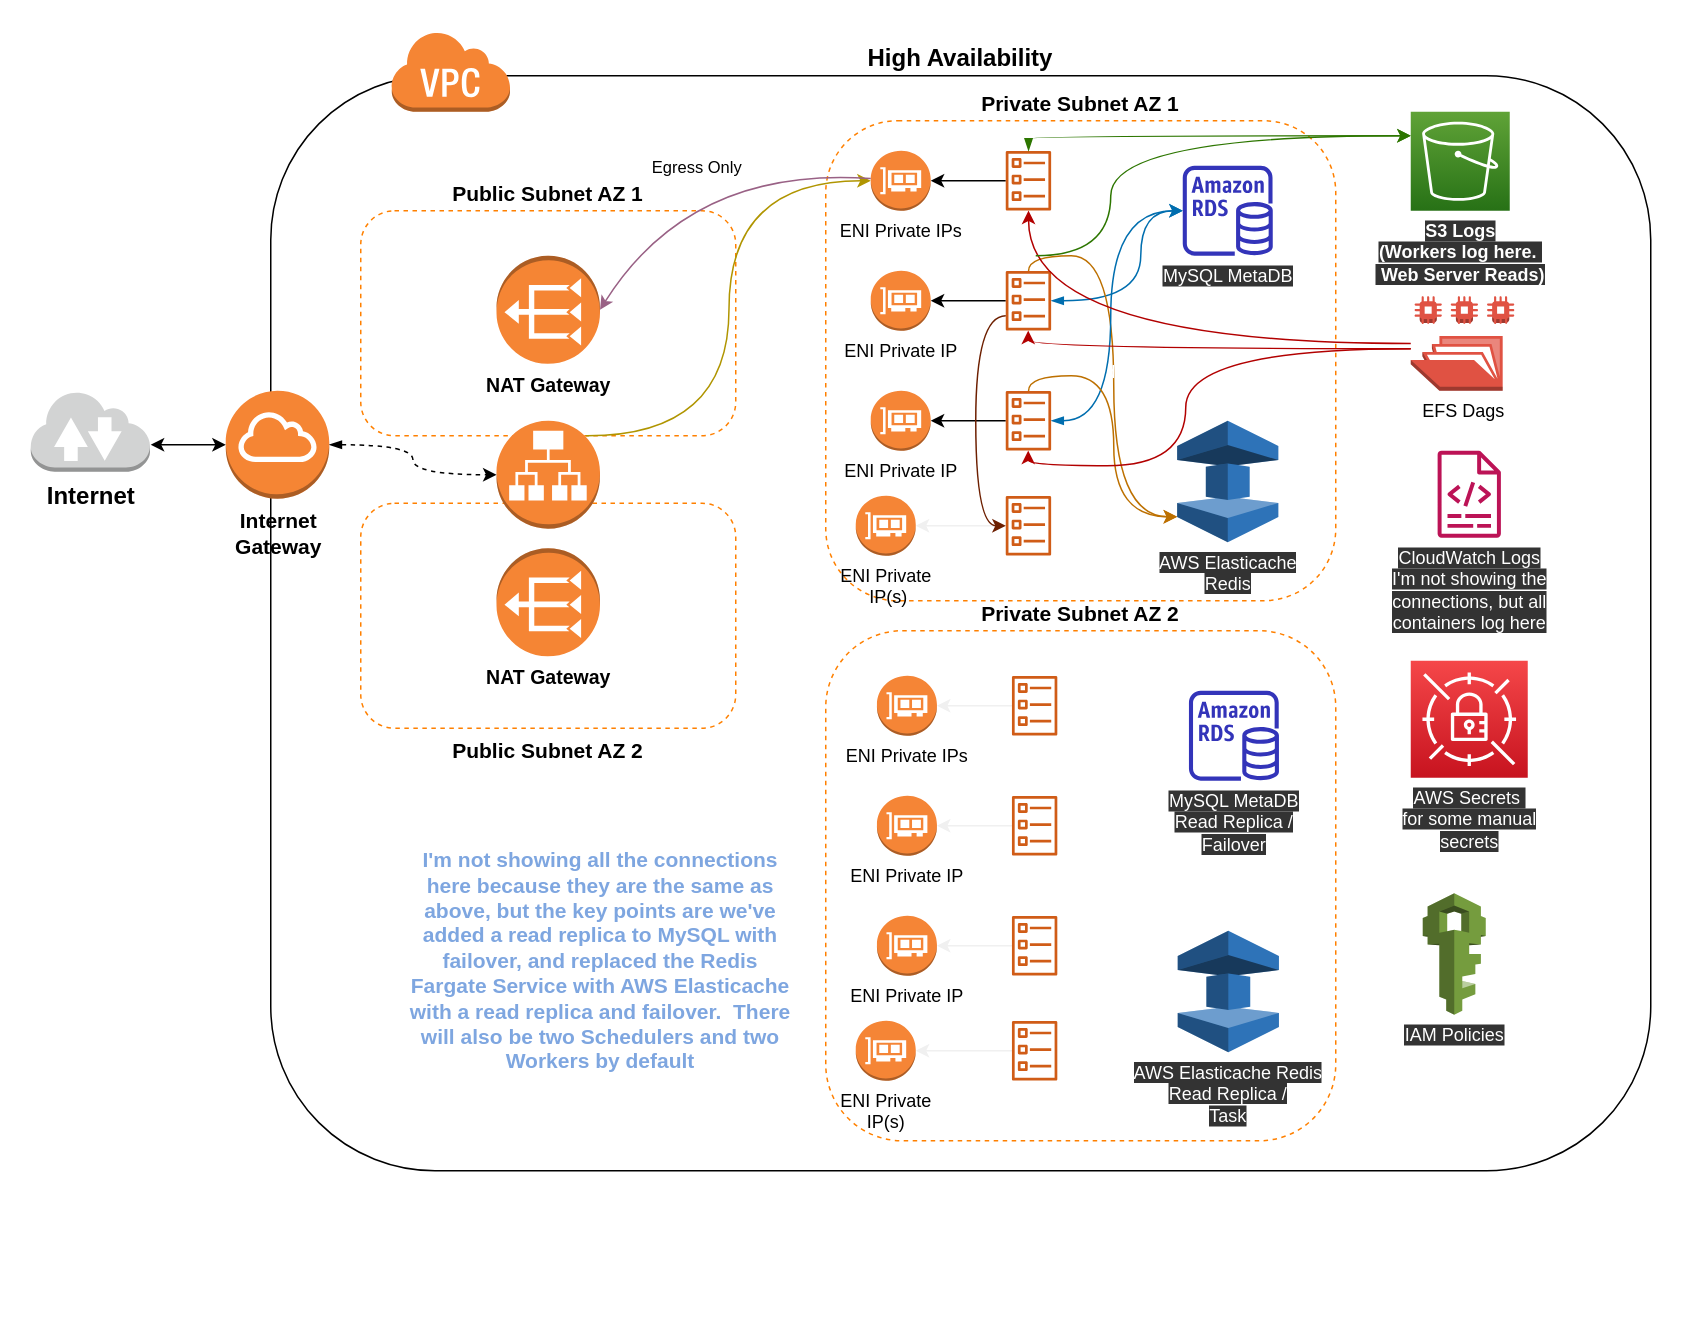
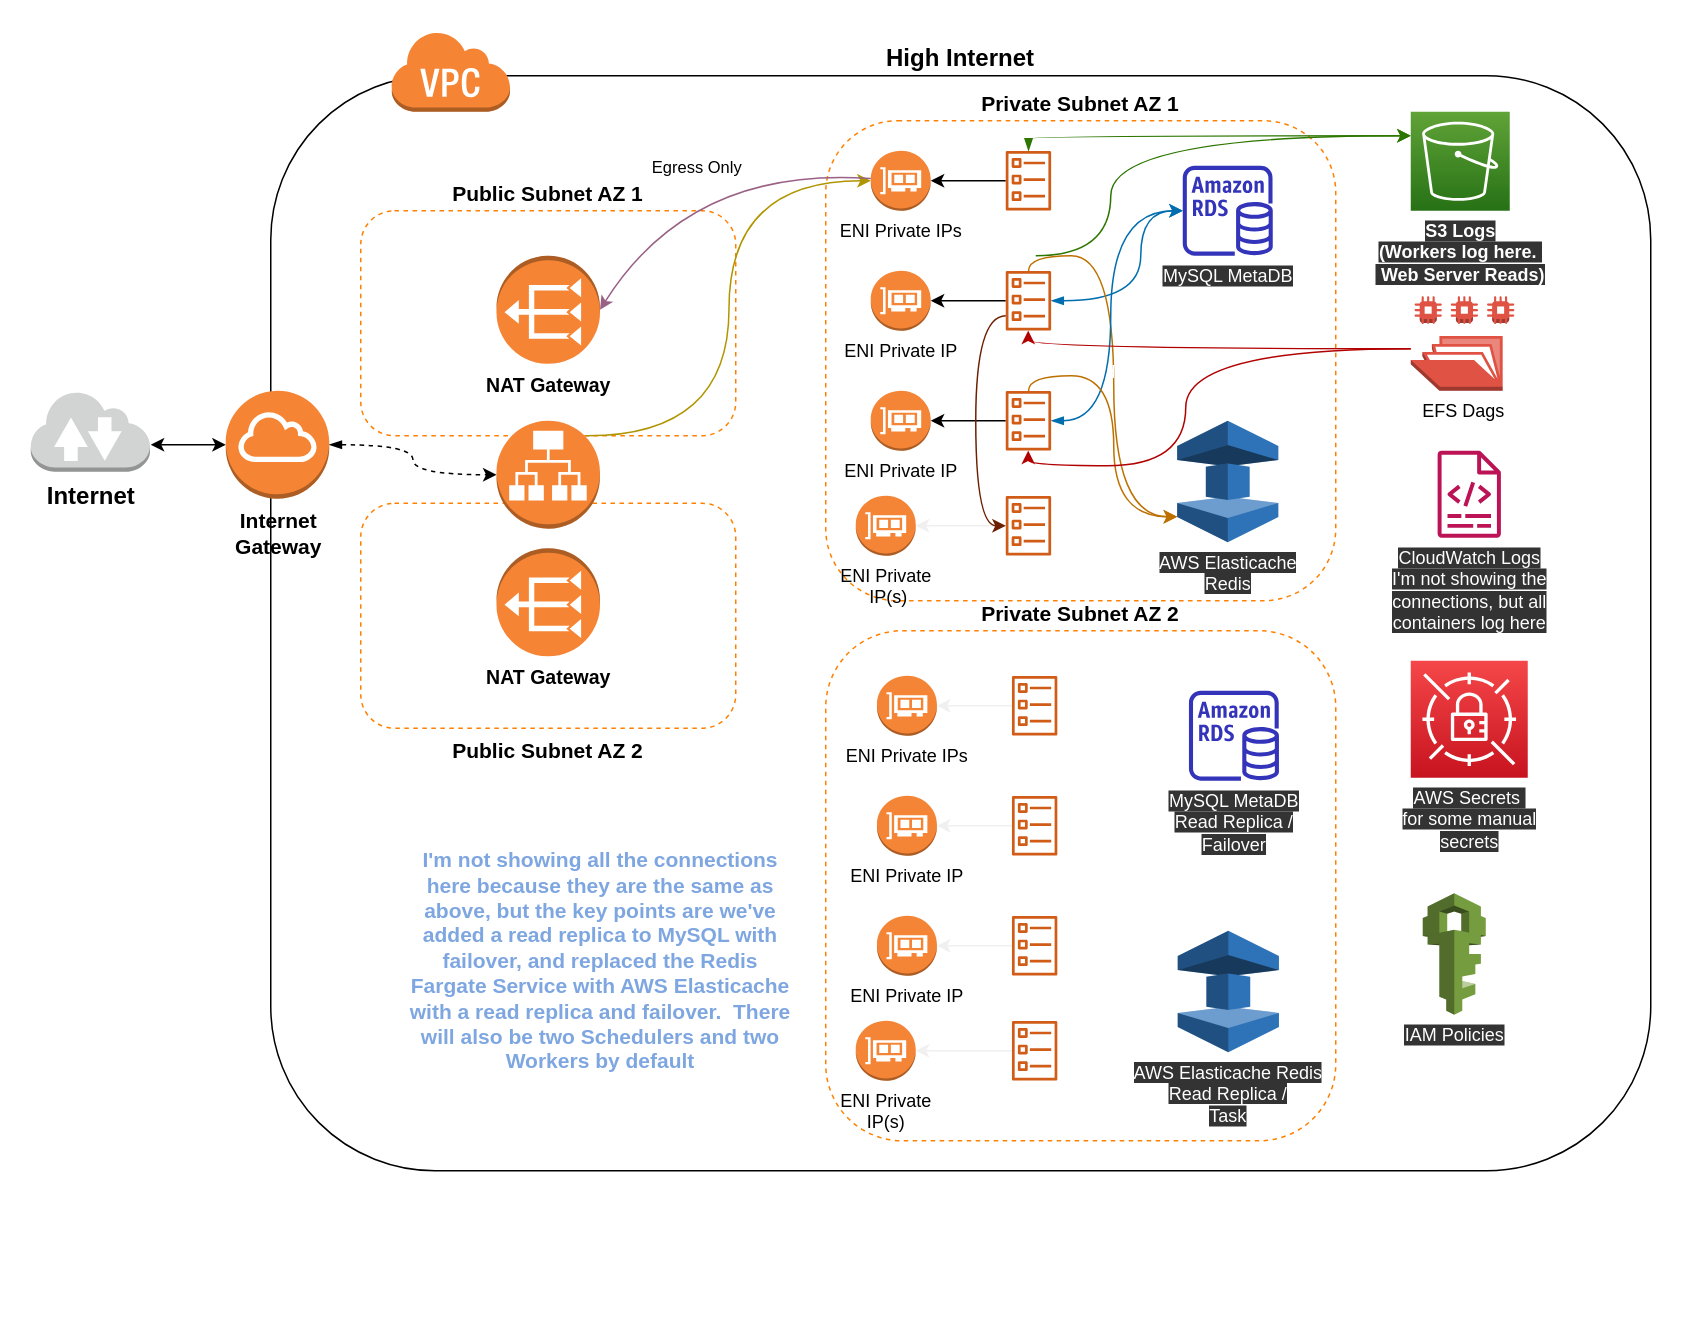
node "High Availability": label "High Availability" -> "High Internet"
edge "EFS Dags" -> "Webservers (UI + Flower)": removed
